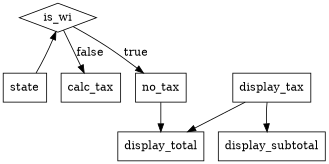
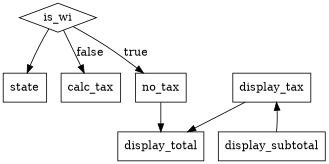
edge "state" -> "is_wi": reversed
edge "display_tax" -> "display_subtotal": reversed
